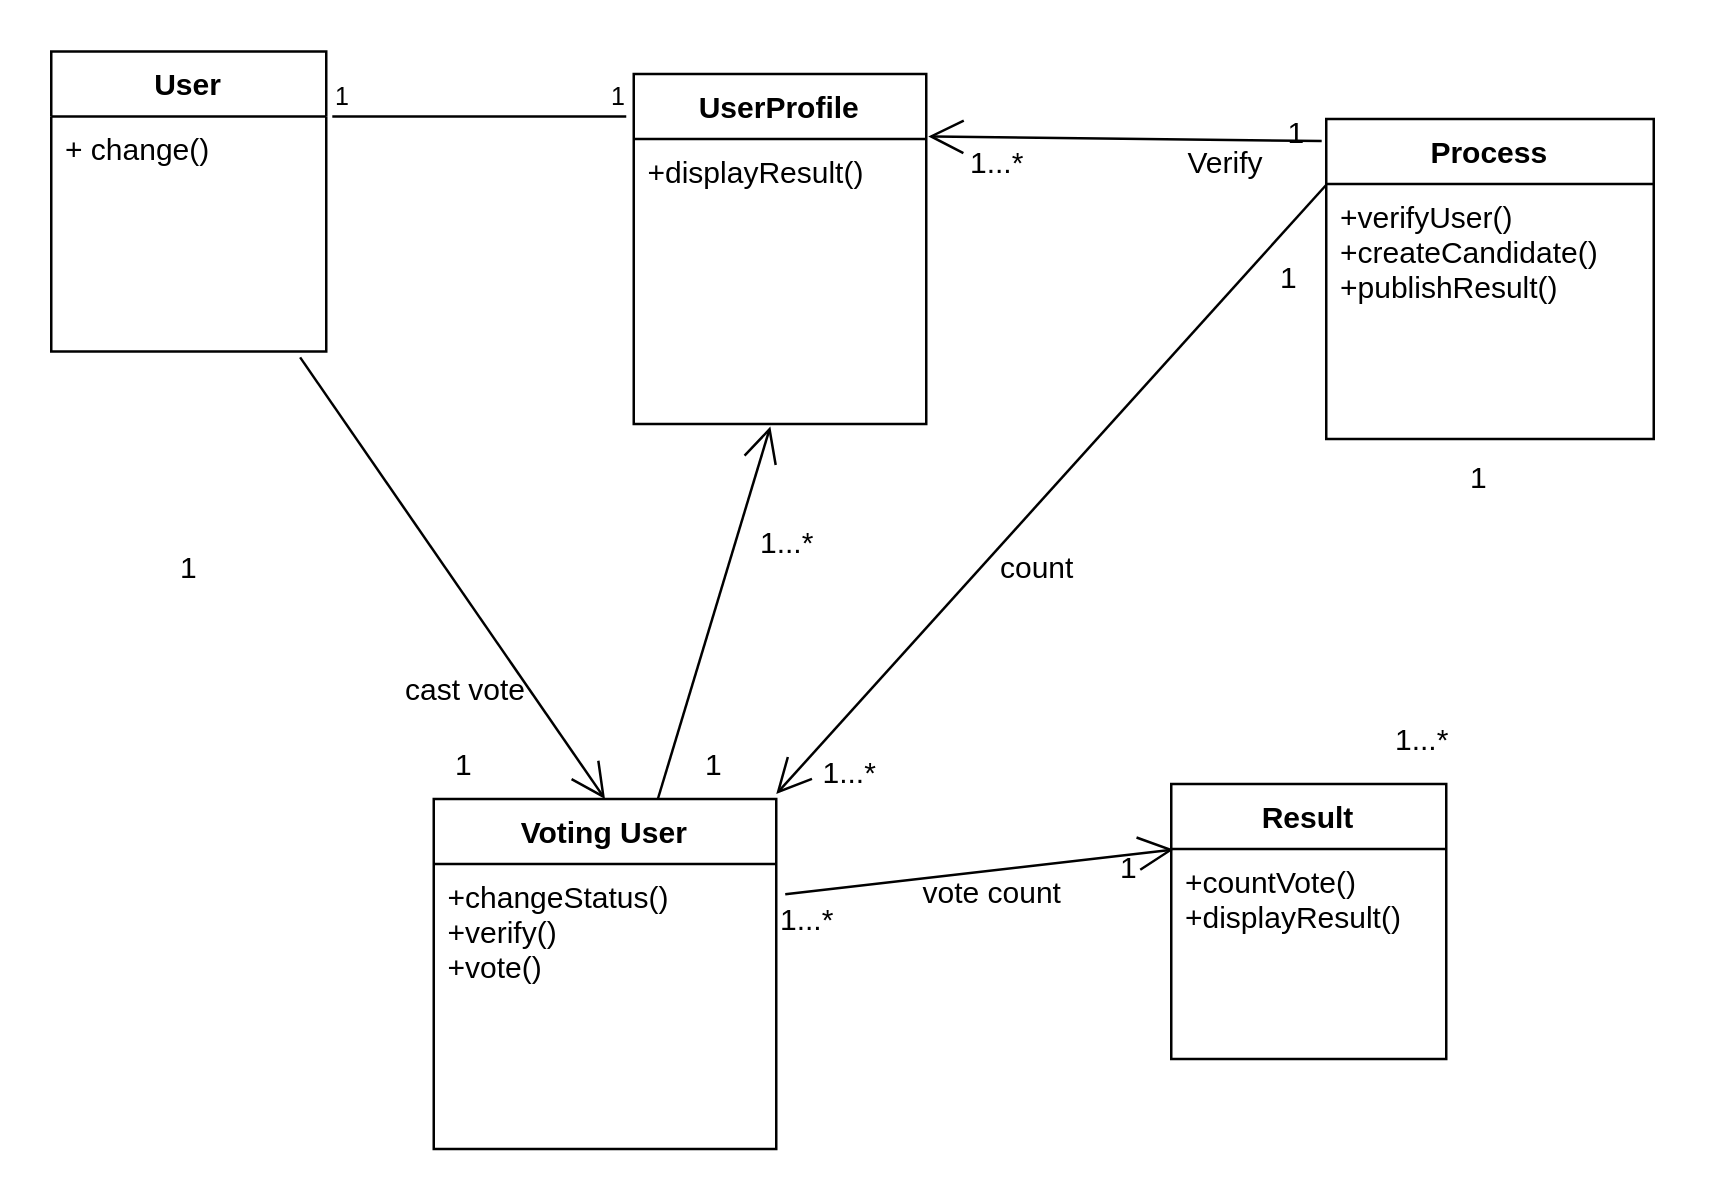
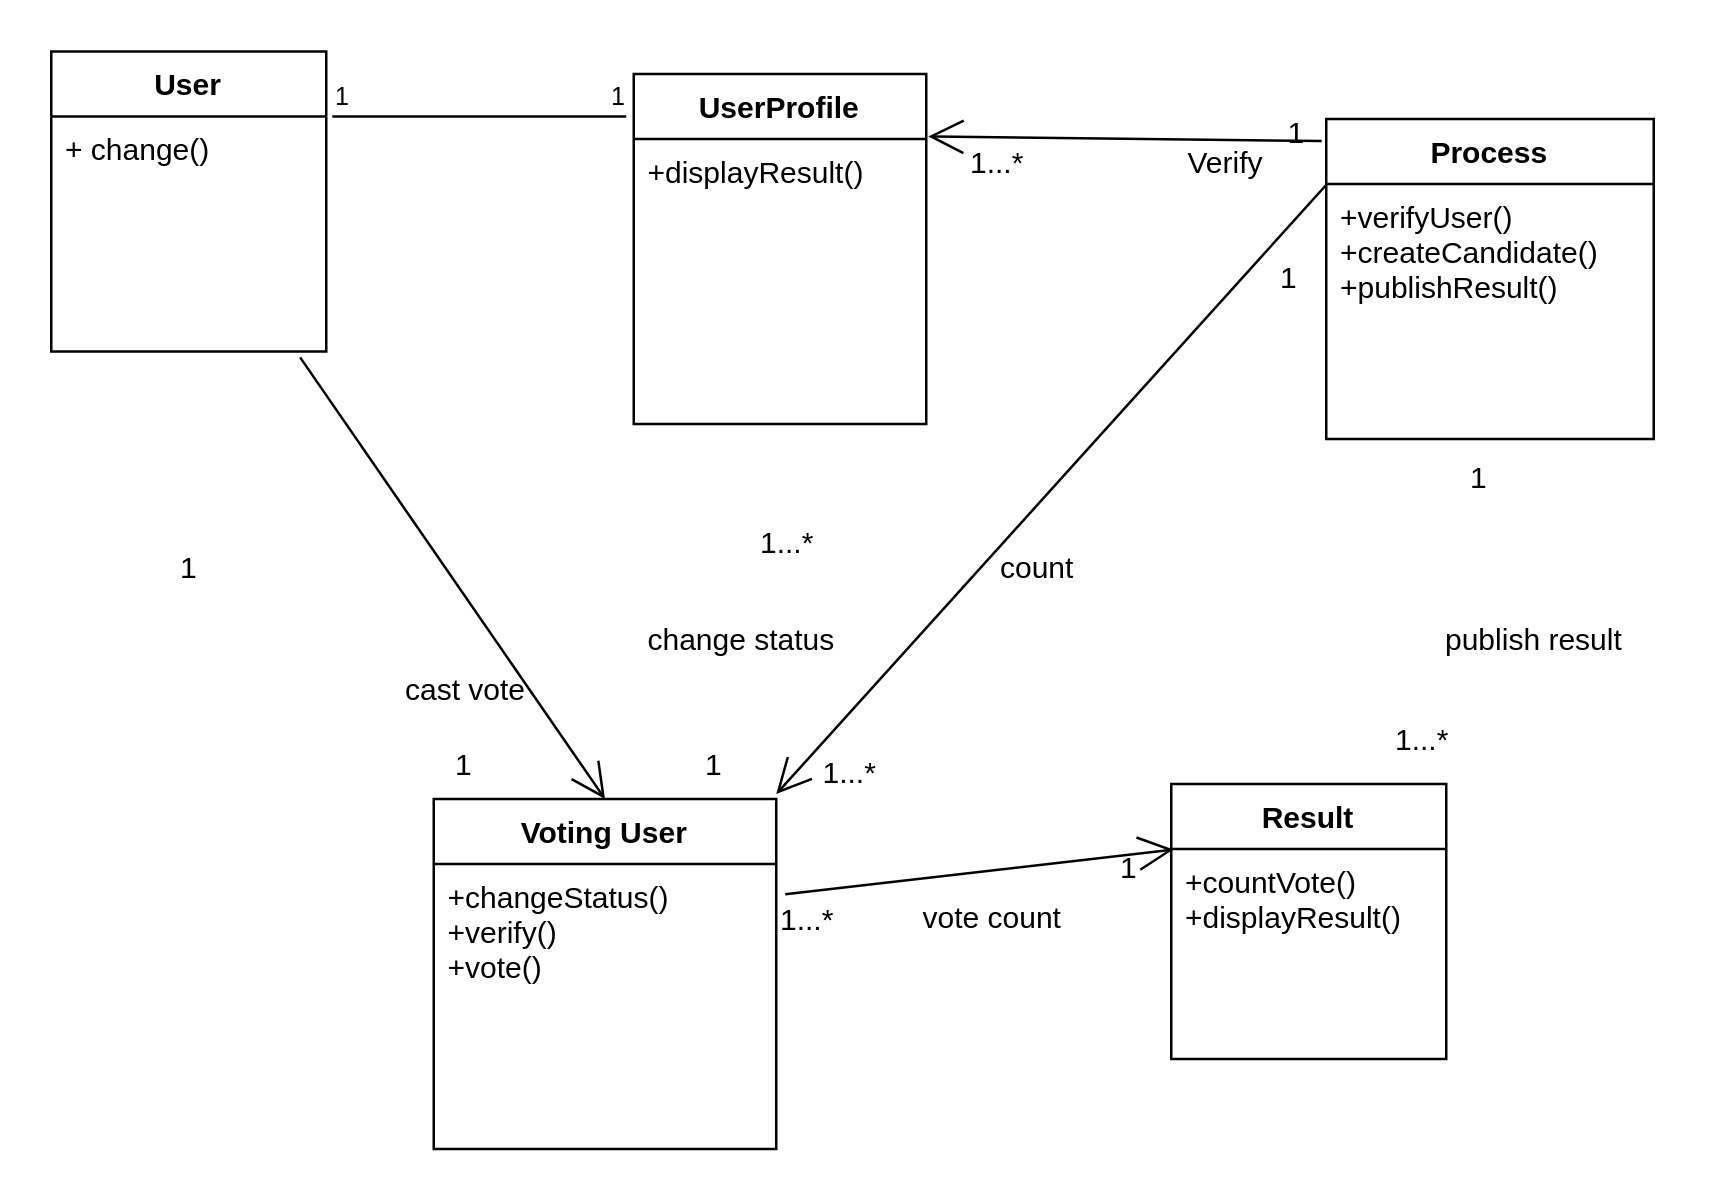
edge "Voting User" -> "+displayResult()": removed
node "change status": added
node "publish result": added
node "vote count": moved (1006, 894) -> (1006, 919)
